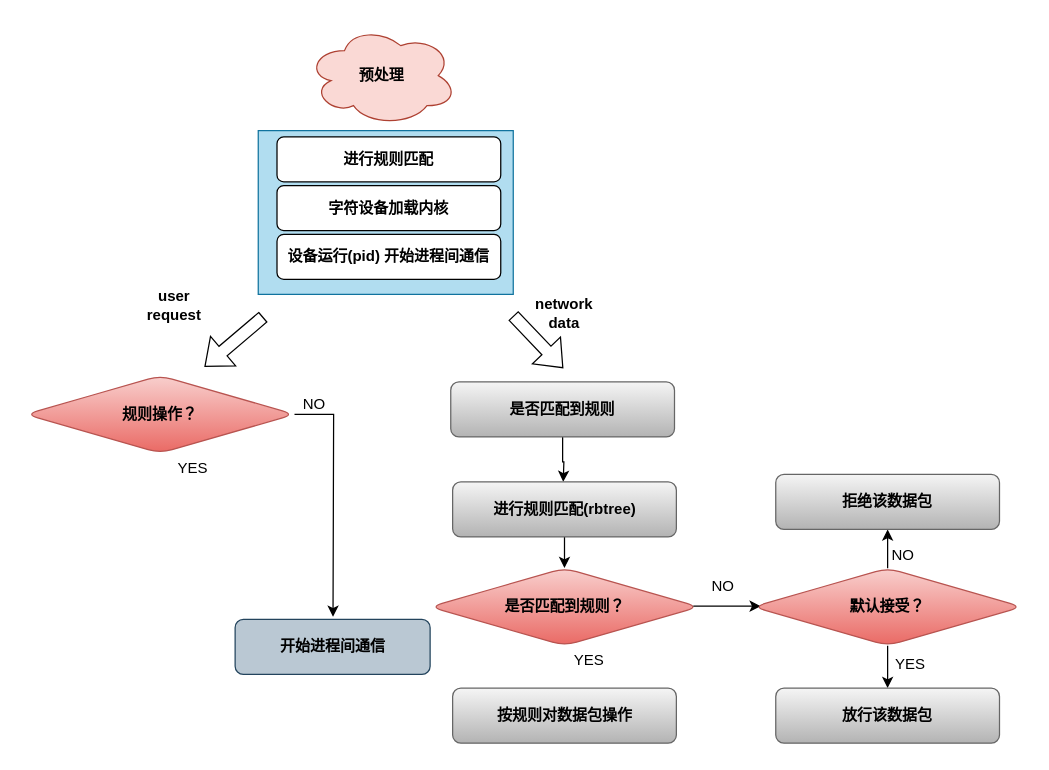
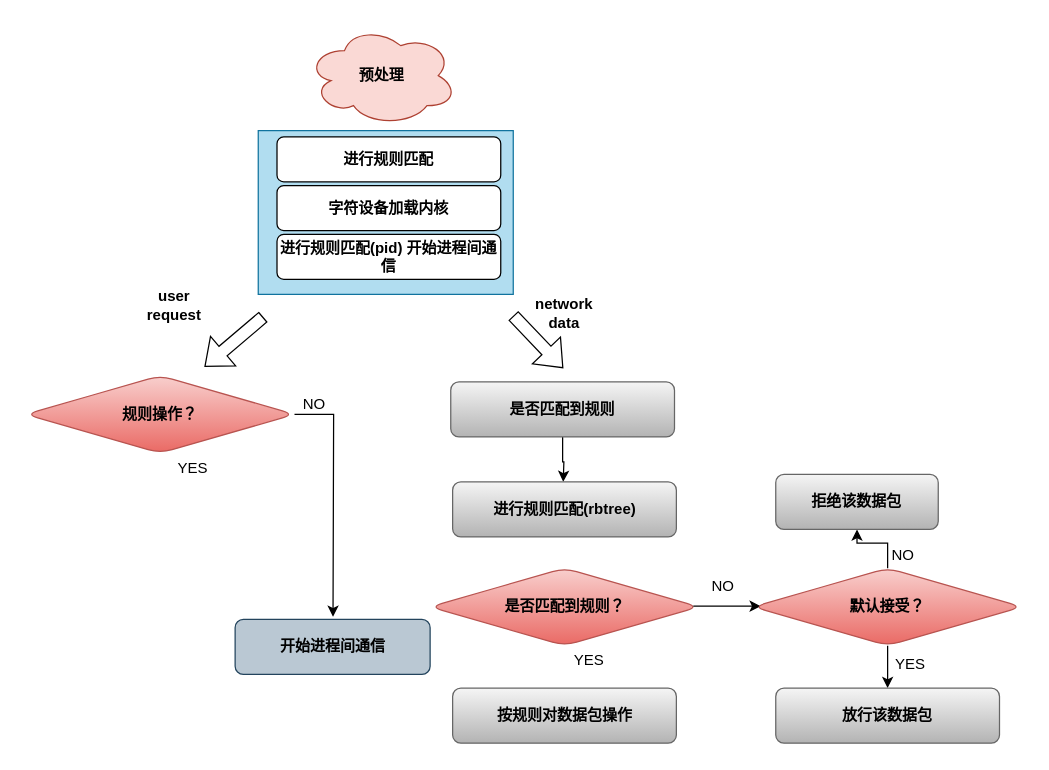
node "设备运行(pid) 开始进程间通信": label "设备运行(pid) 开始进程间通信" -> "进行规则匹配(pid) 开始进程间通信"
node "拒绝该数据包": size 224x55 -> 163x55
edge "进行规则匹配(rbtree)" -> "是否匹配到规则？": removed
